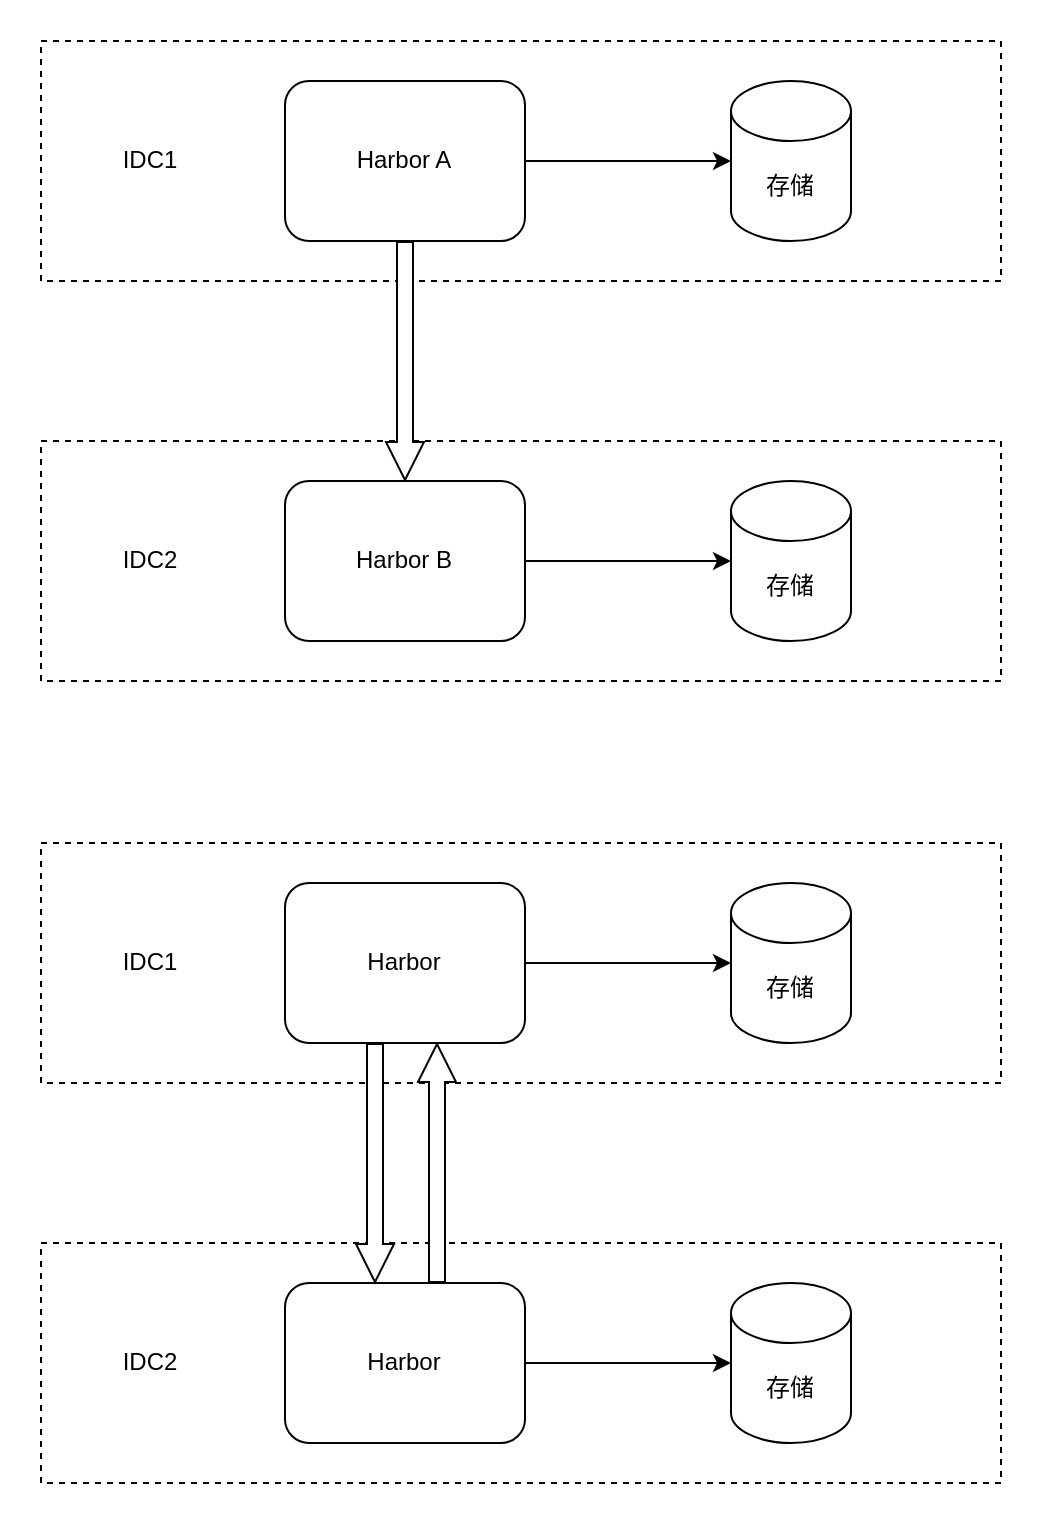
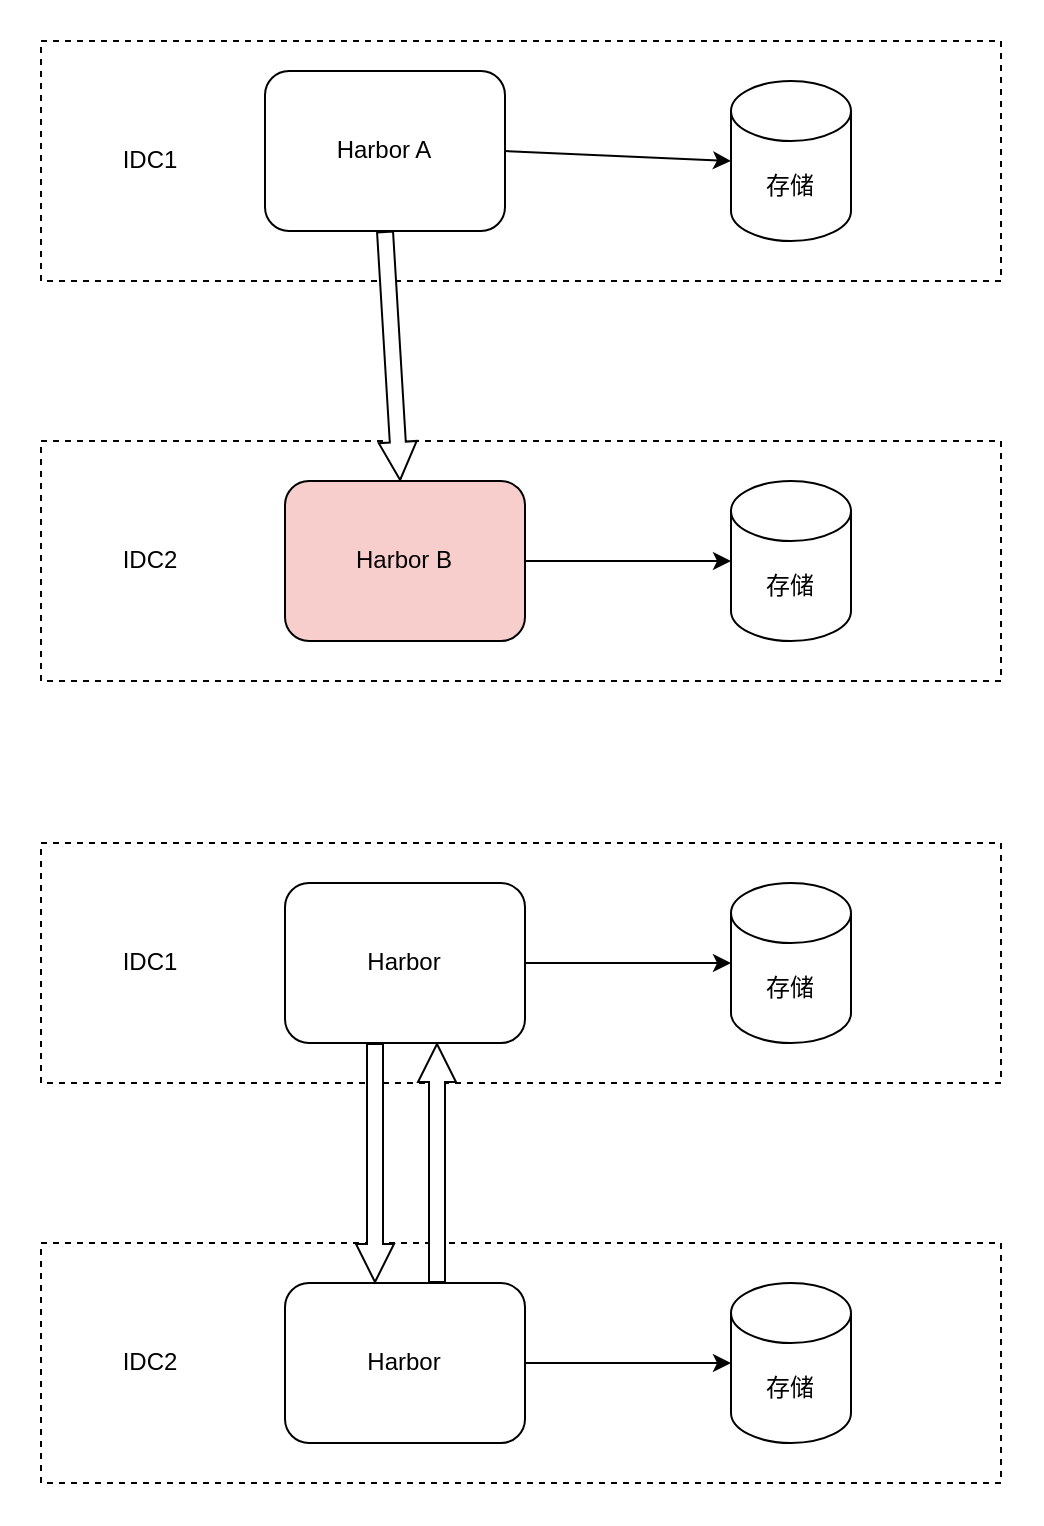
node "Harbor A": moved (405, 161) -> (385, 151)
node "Harbor B": fillcolor #ffffff -> #f8cecc
